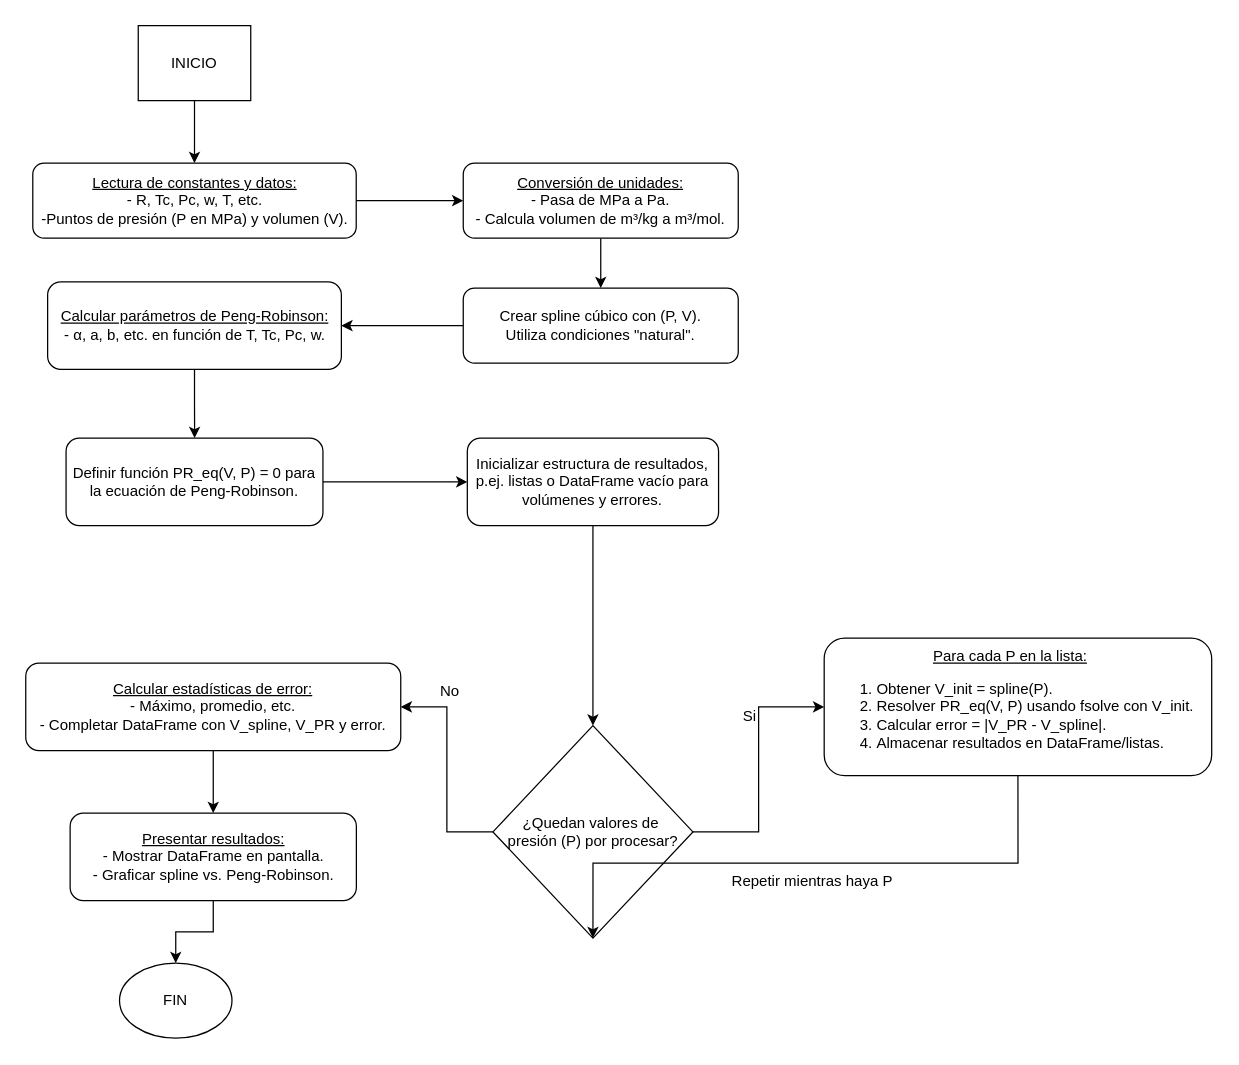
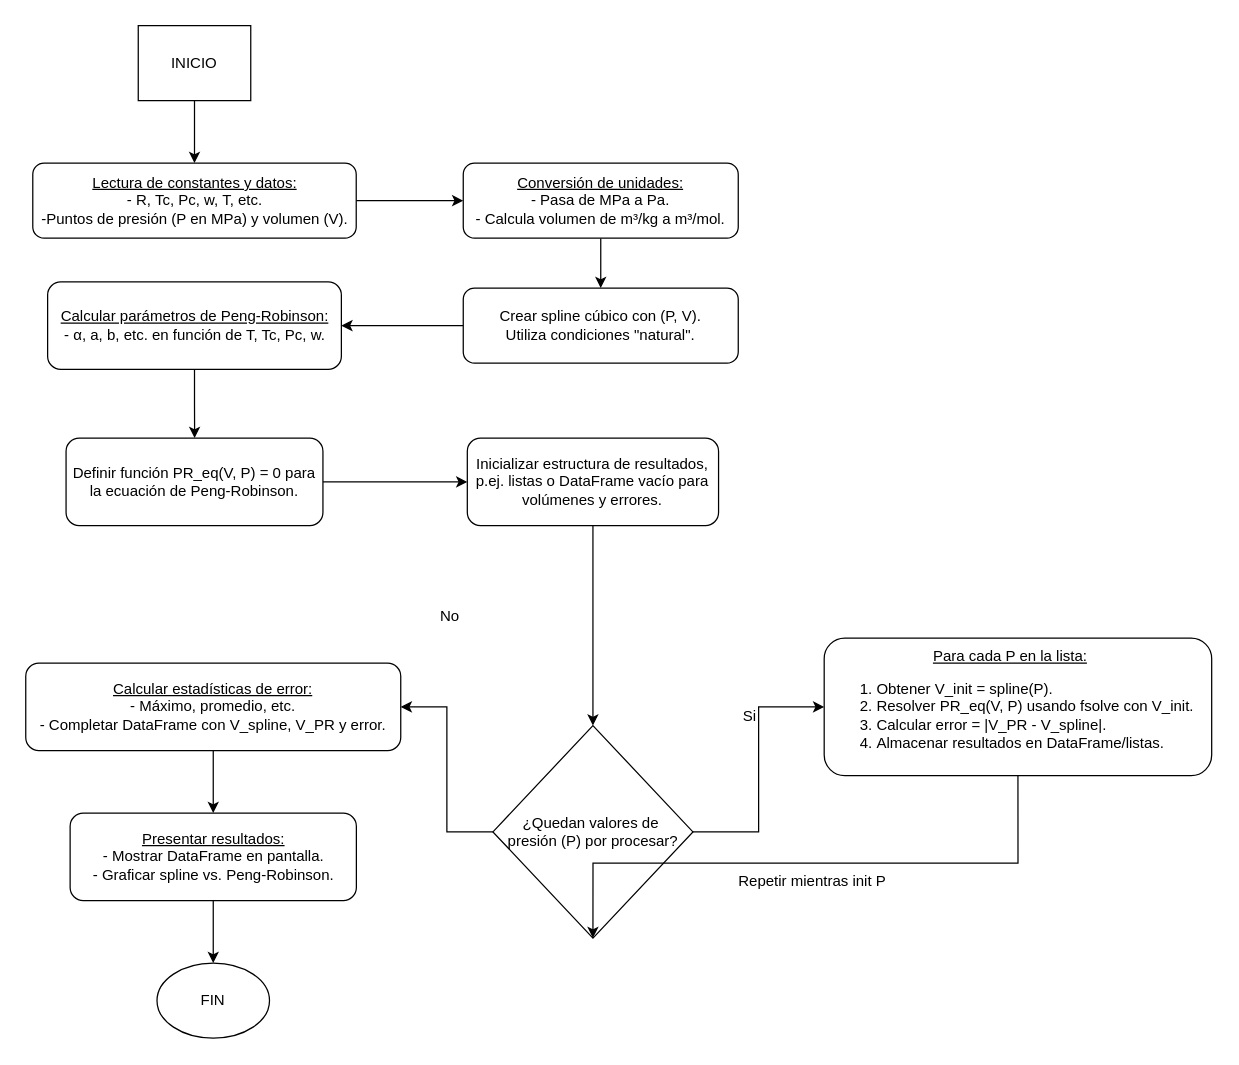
node "No": moved (449, 692) -> (449, 617)
node "Repetir mientras haya P": label "Repetir mientras haya P" -> "Repetir mientras init P"
node "FIN": moved (176, 1001) -> (213, 1001)
